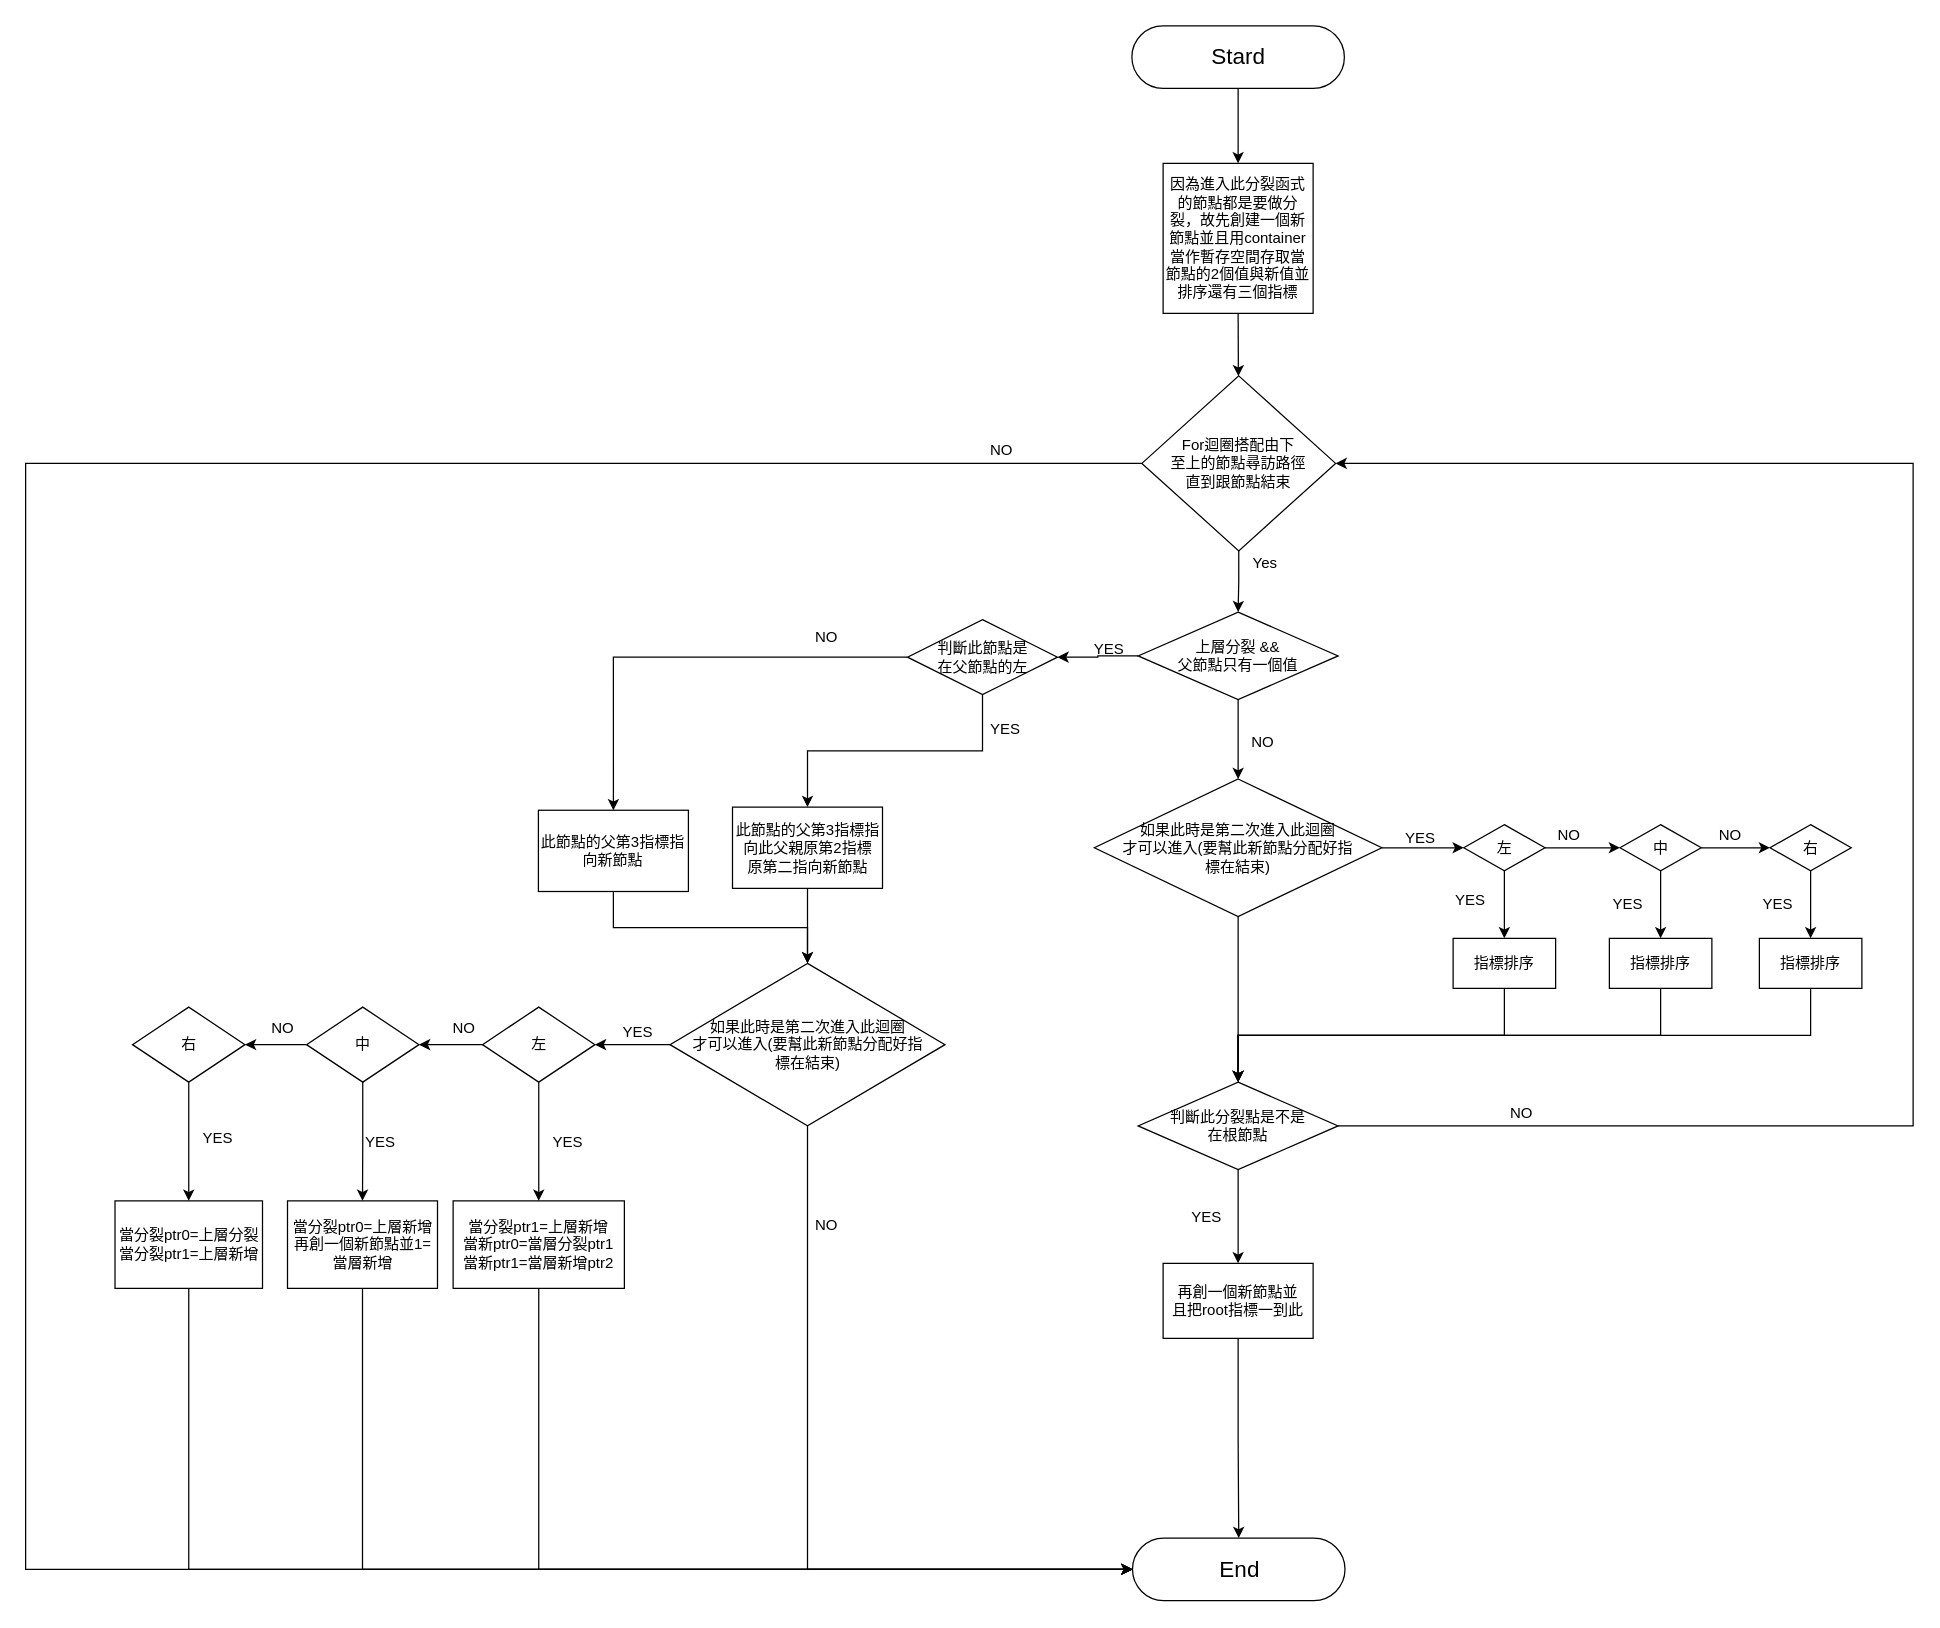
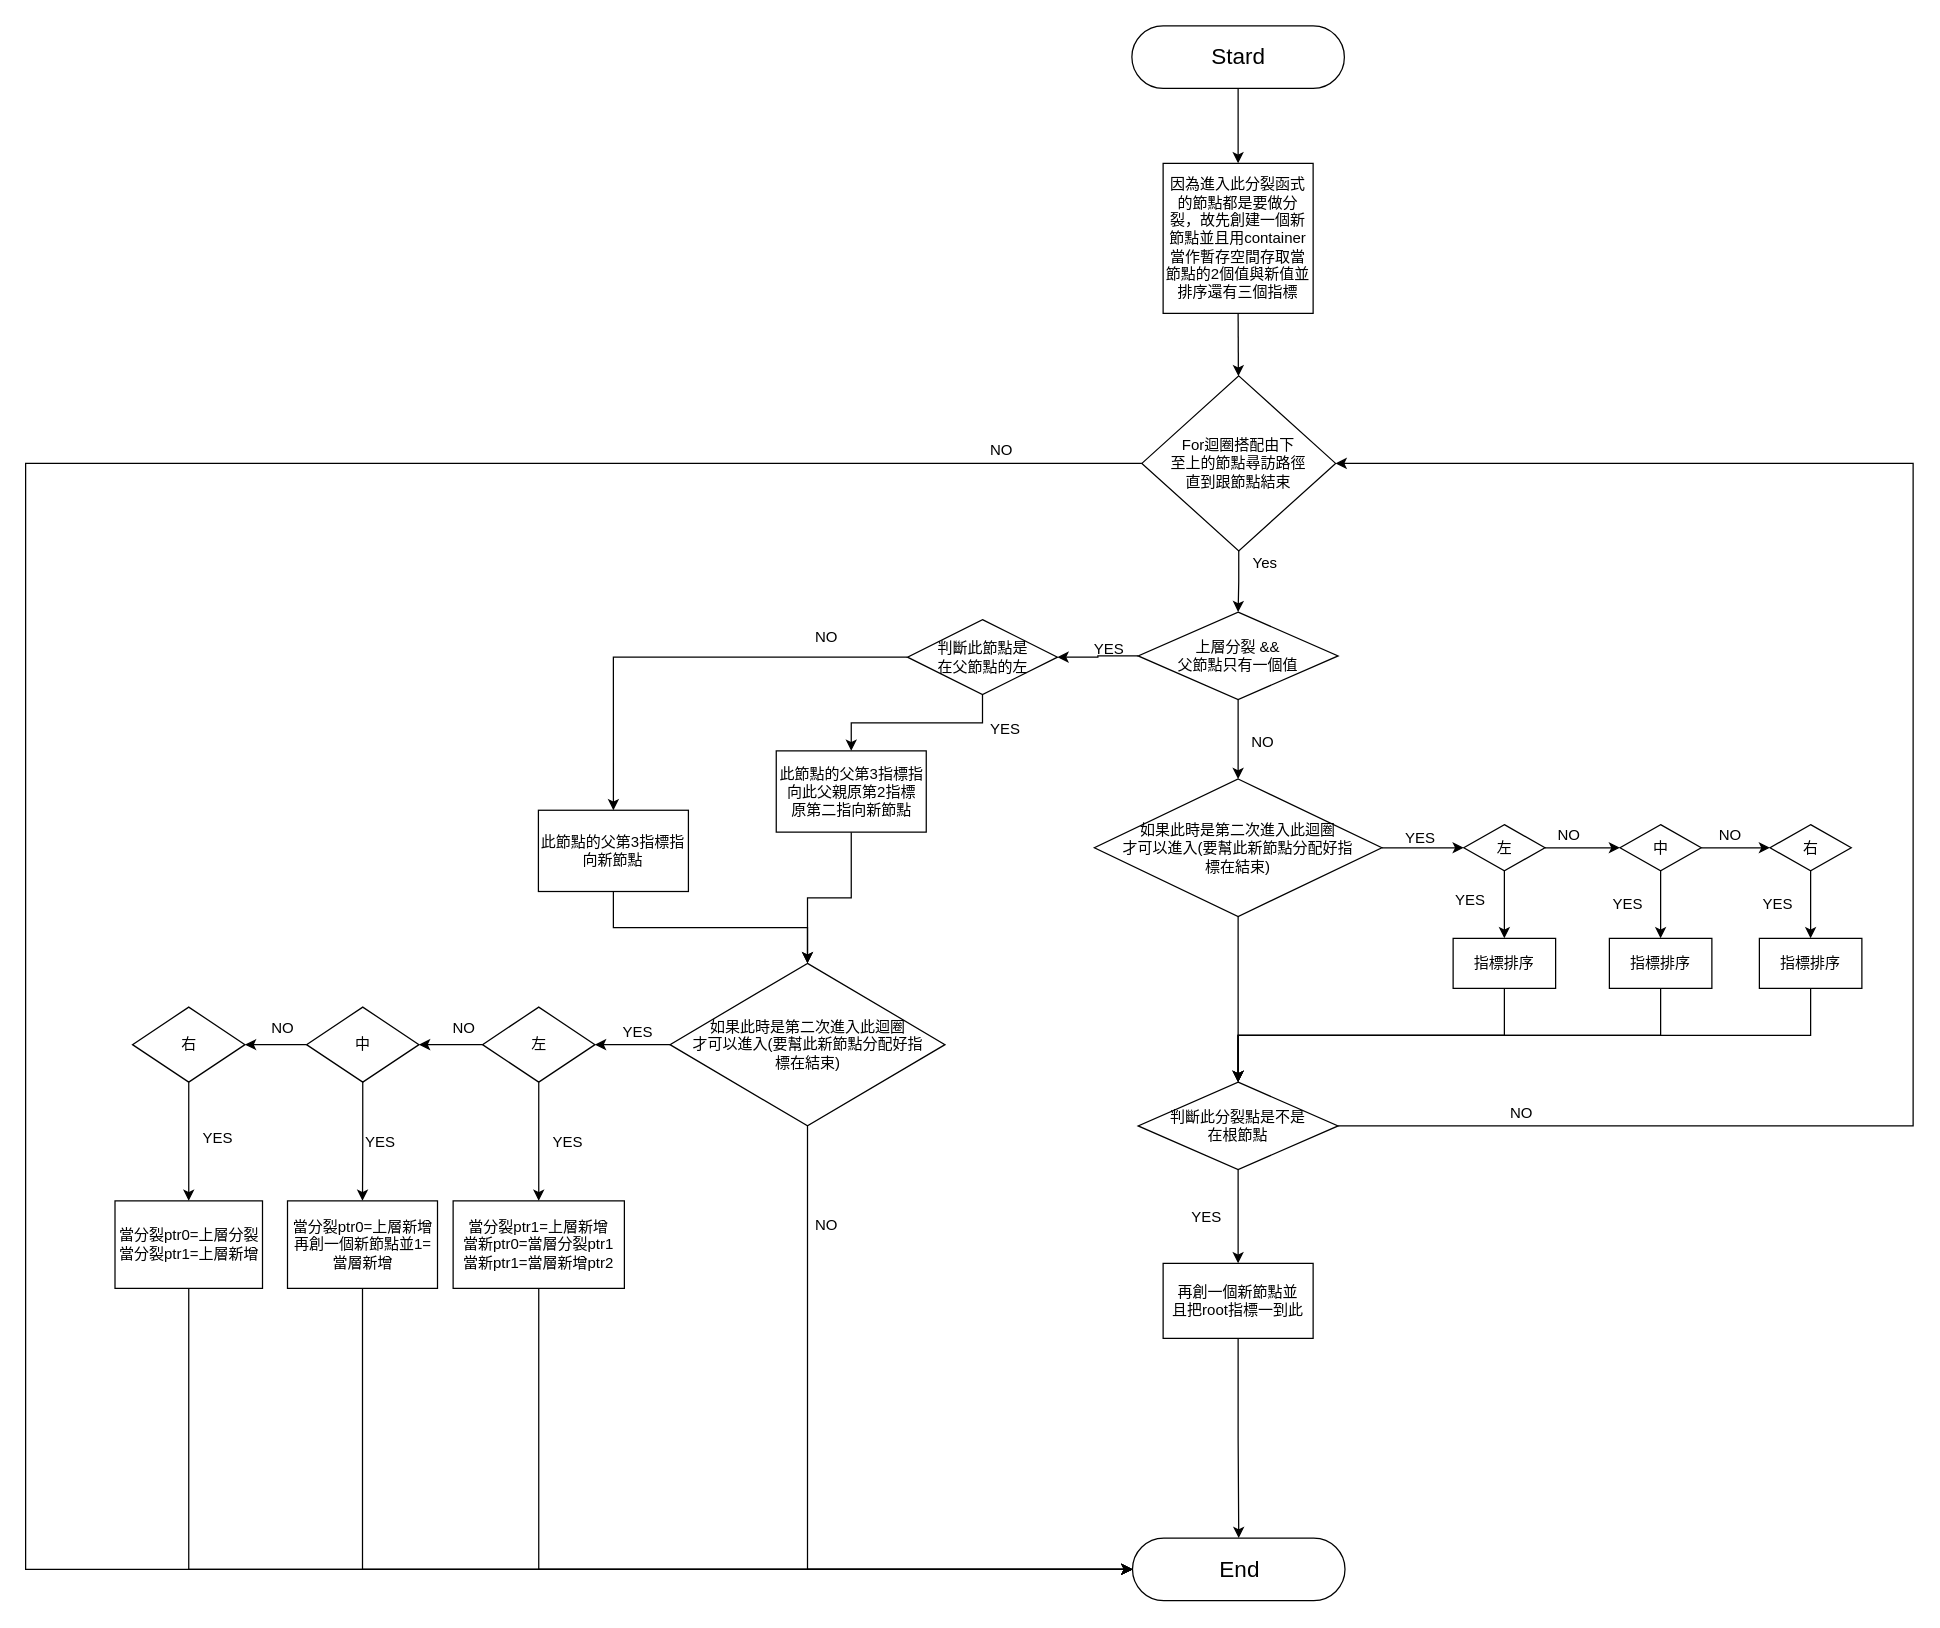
node "此節點的父第3指標指向此父親原第2指標 原第二指向新節點": moved (808, 848) -> (851, 791)
